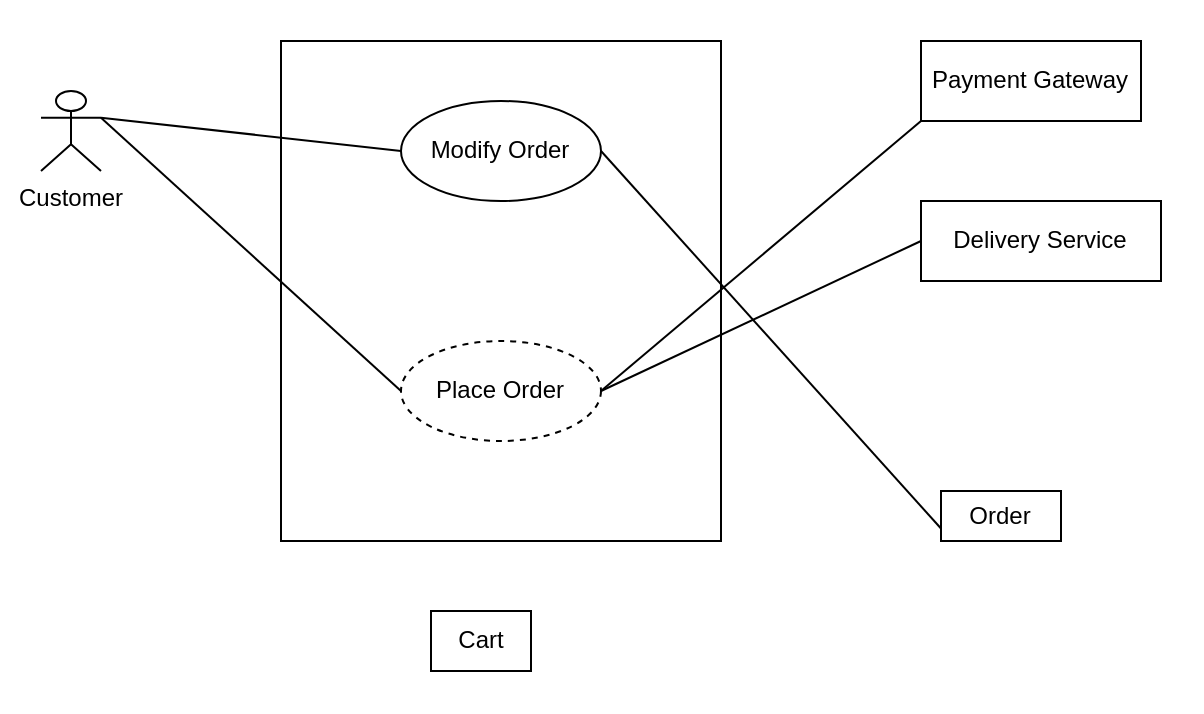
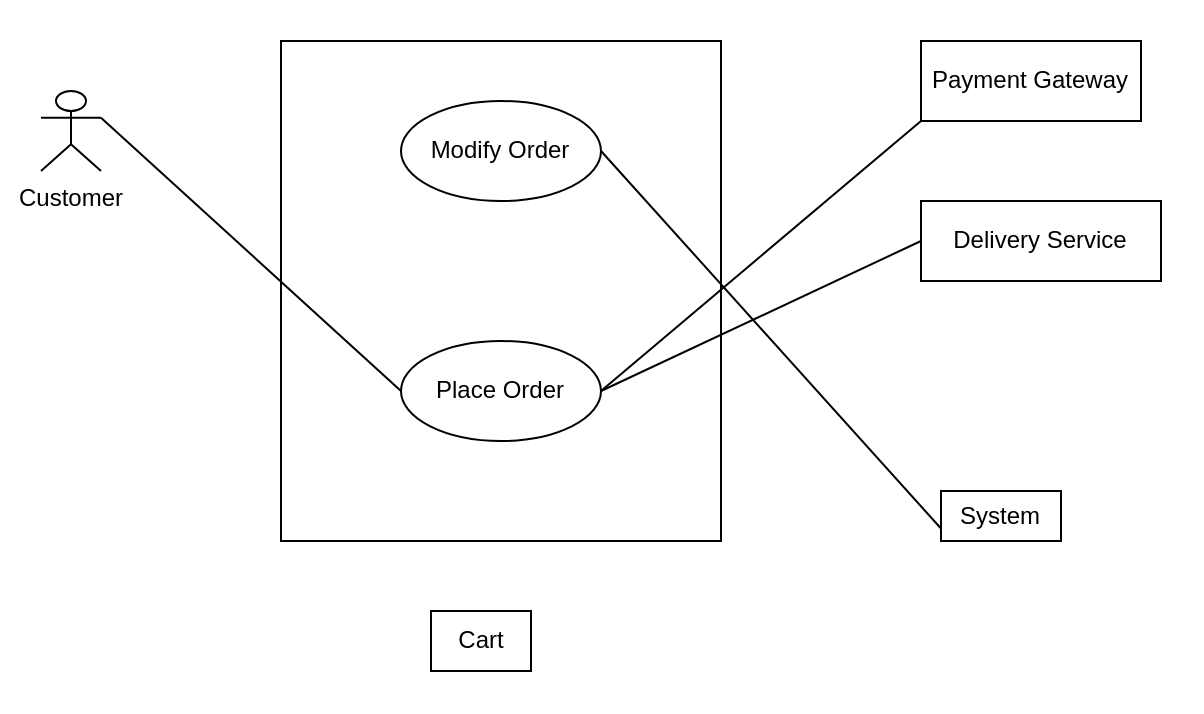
edge "Customer" -- "Modify Order": removed
node "Place Order": style dashed -> solid
node "Order": label "Order" -> "System"
